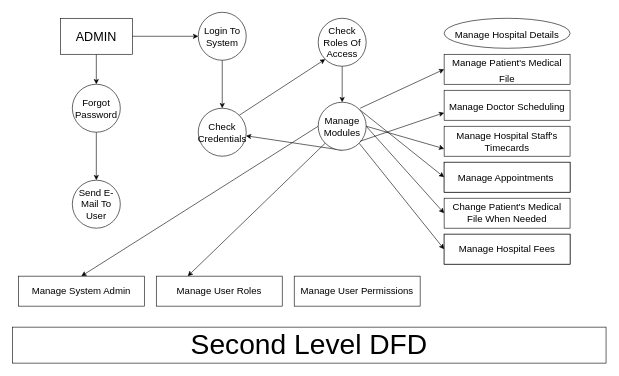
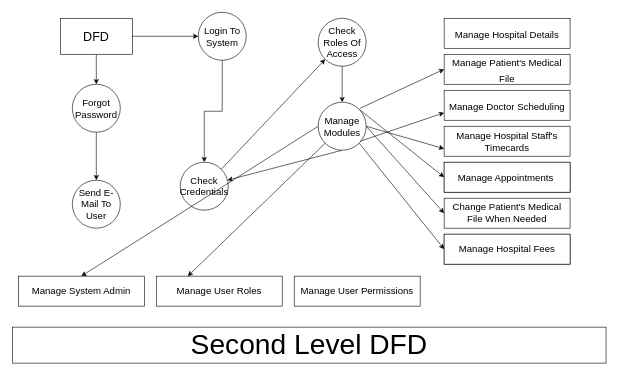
node "Manage Hospital Details": shape ellipse -> rectangle
node "ADMIN": label "ADMIN" -> "DFD"
node "Check Credentials": moved (222, 132) -> (204, 186)
